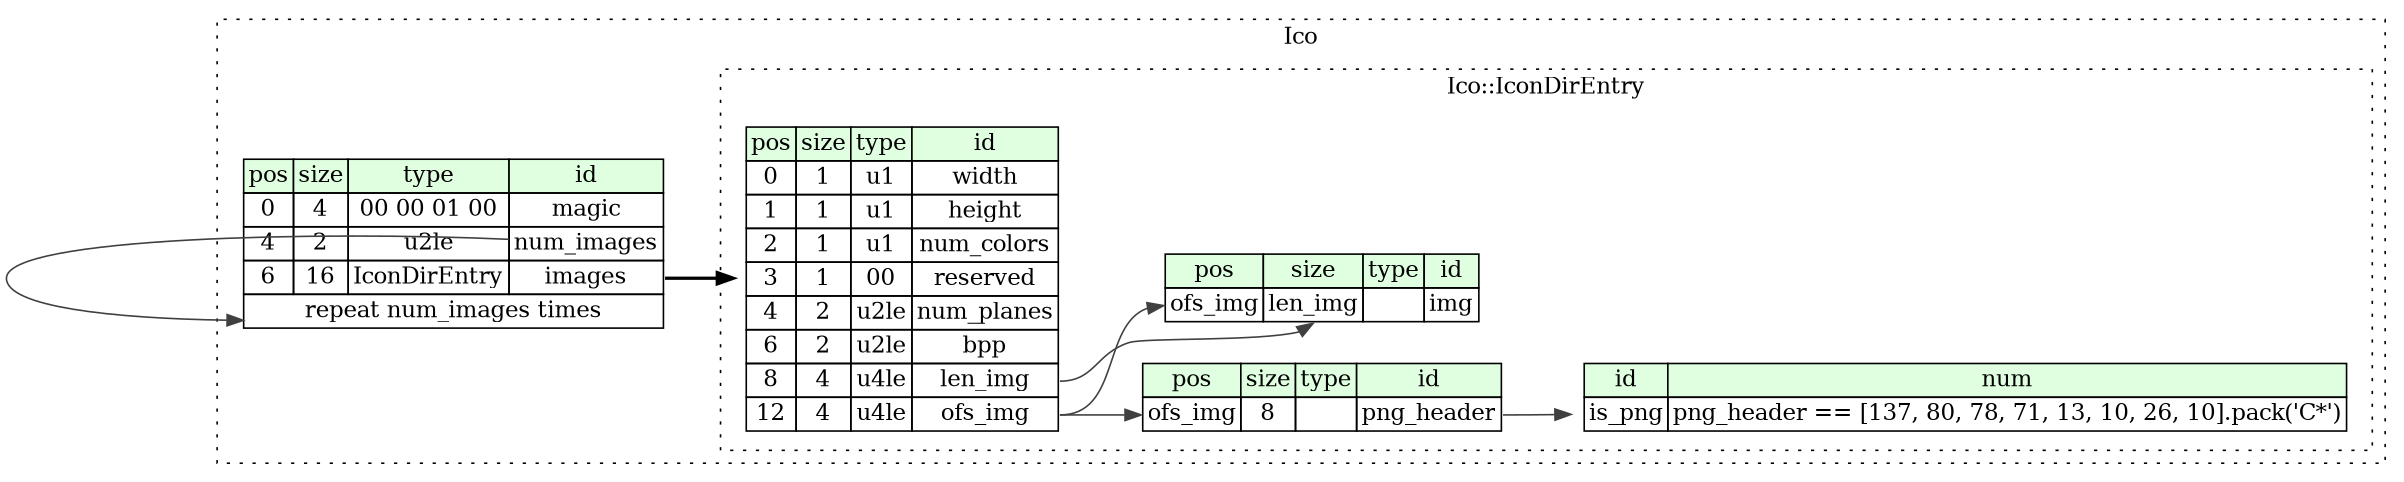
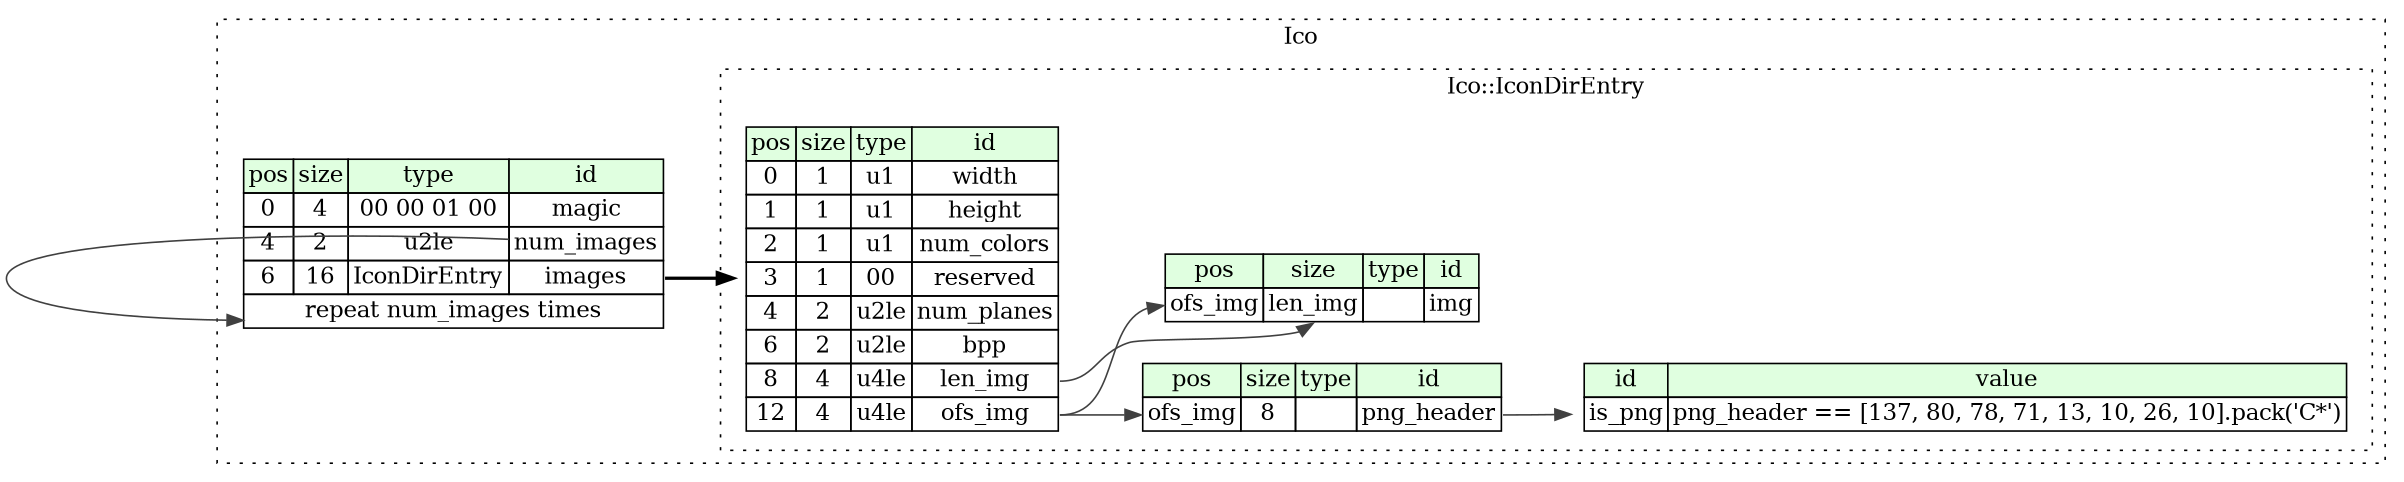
node "id": text "num" -> "value"
